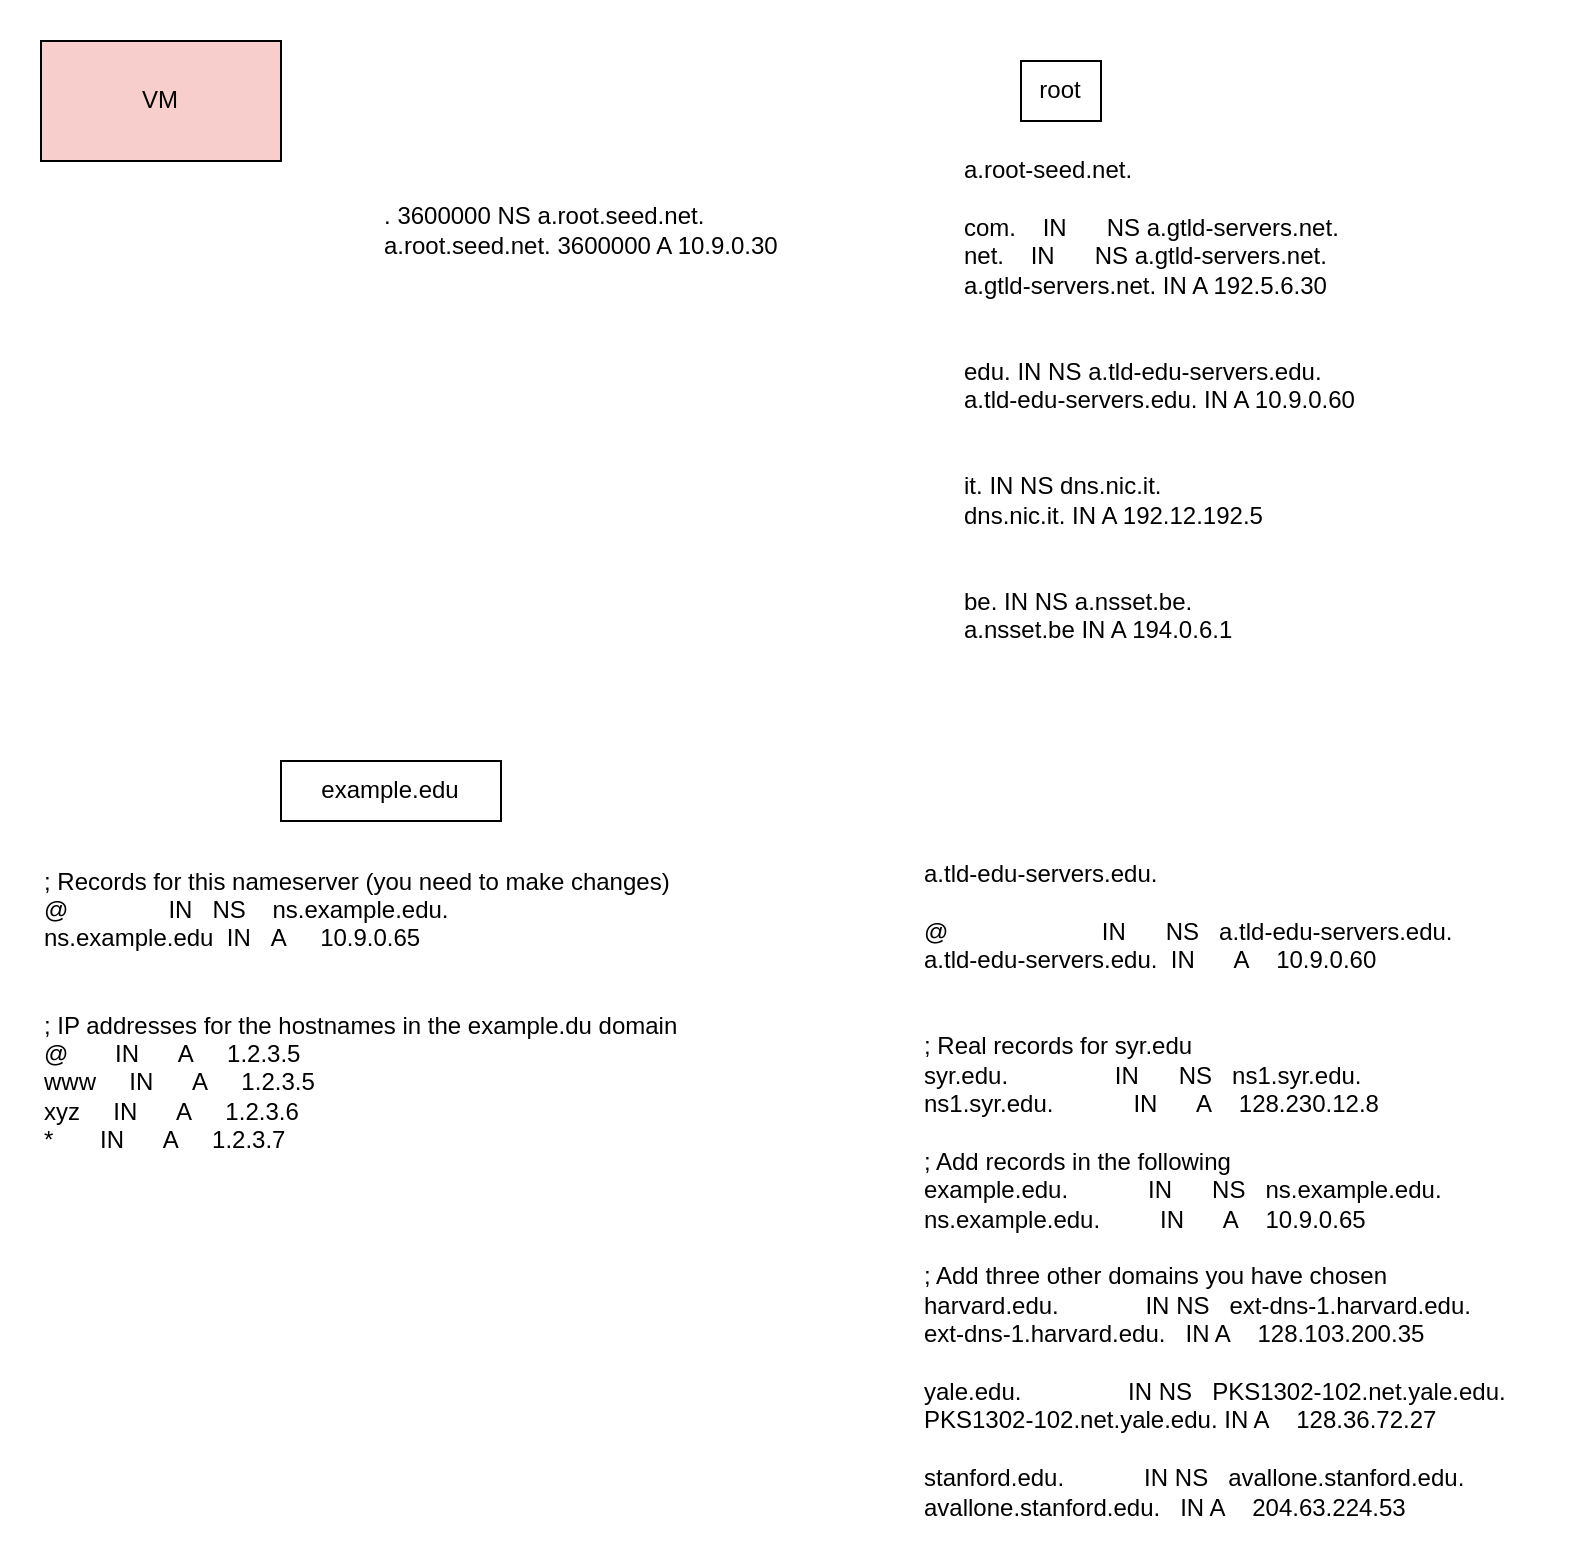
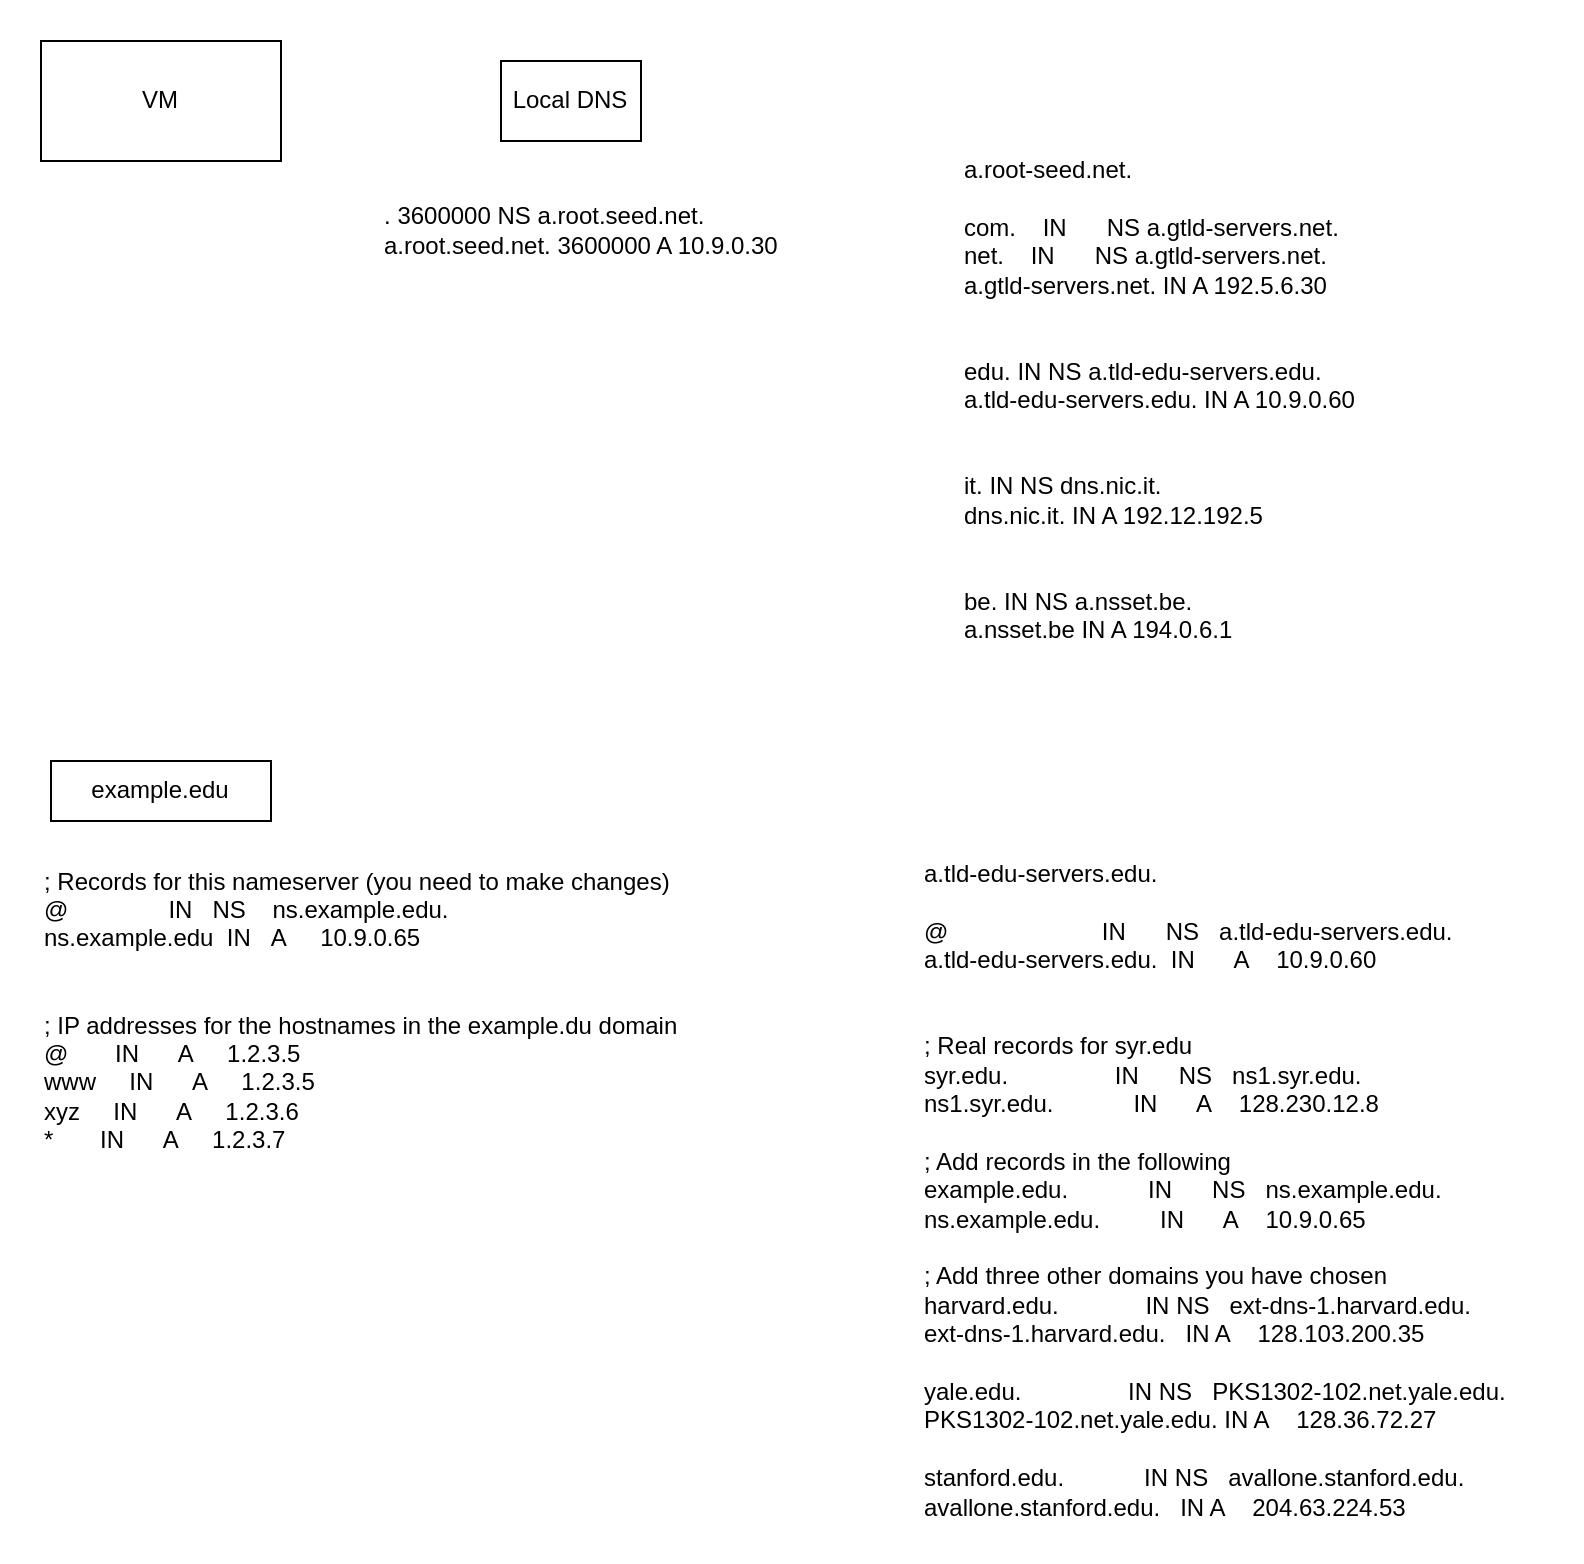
node "root": removed
node "VM": fillcolor #f8cecc -> #ffffff
node "Local DNS": added
node "example.edu": moved (391, 791) -> (161, 791)
